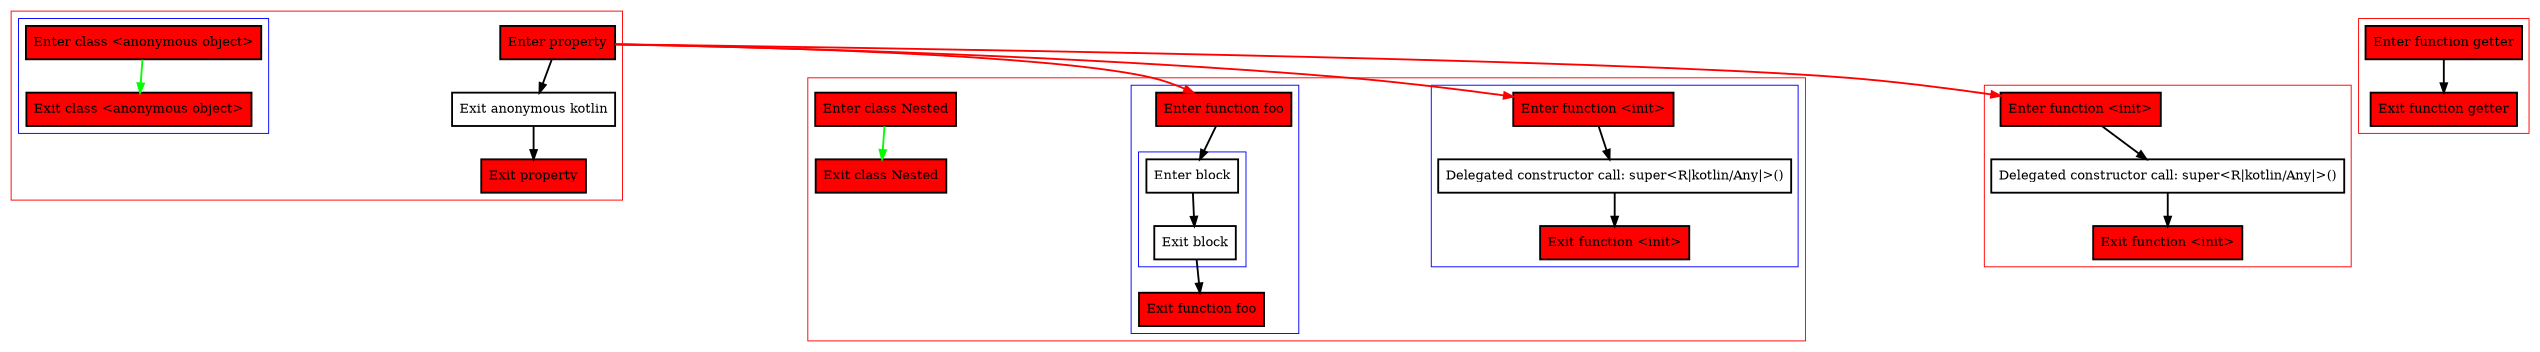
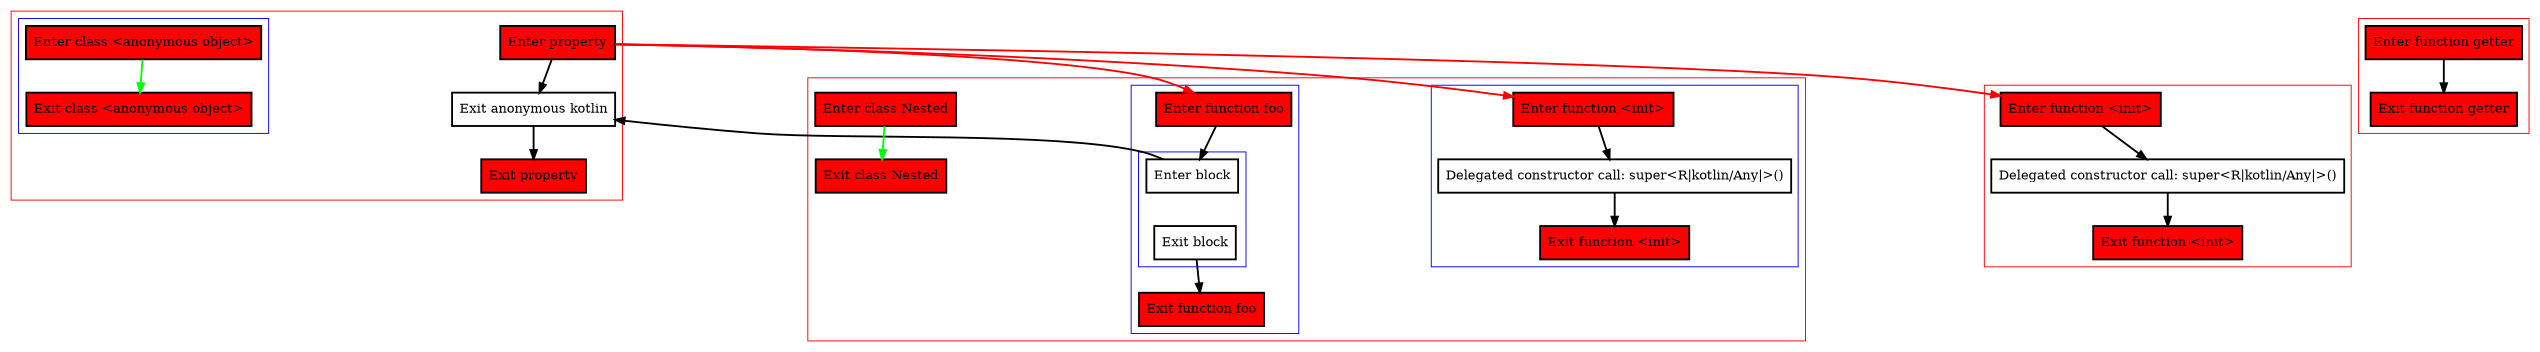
edge "Enter block" -> "Exit block": now "Enter block" -> "Exit anonymous kotlin"
